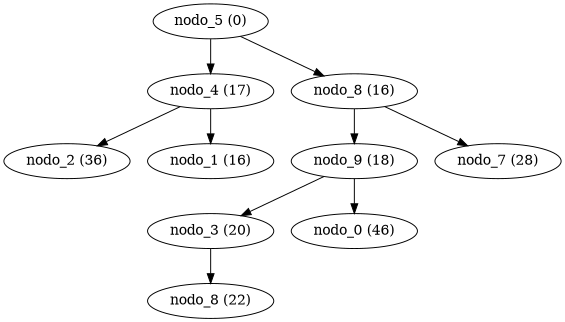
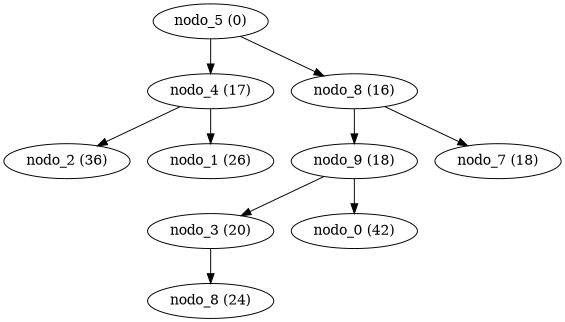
node "nodo_1 (16)": label "nodo_1 (16)" -> "nodo_1 (26)"
node "nodo_7 (28)": label "nodo_7 (28)" -> "nodo_7 (18)"
node "nodo_0 (46)": label "nodo_0 (46)" -> "nodo_0 (42)"
node "nodo_8 (22)": label "nodo_8 (22)" -> "nodo_8 (24)"
